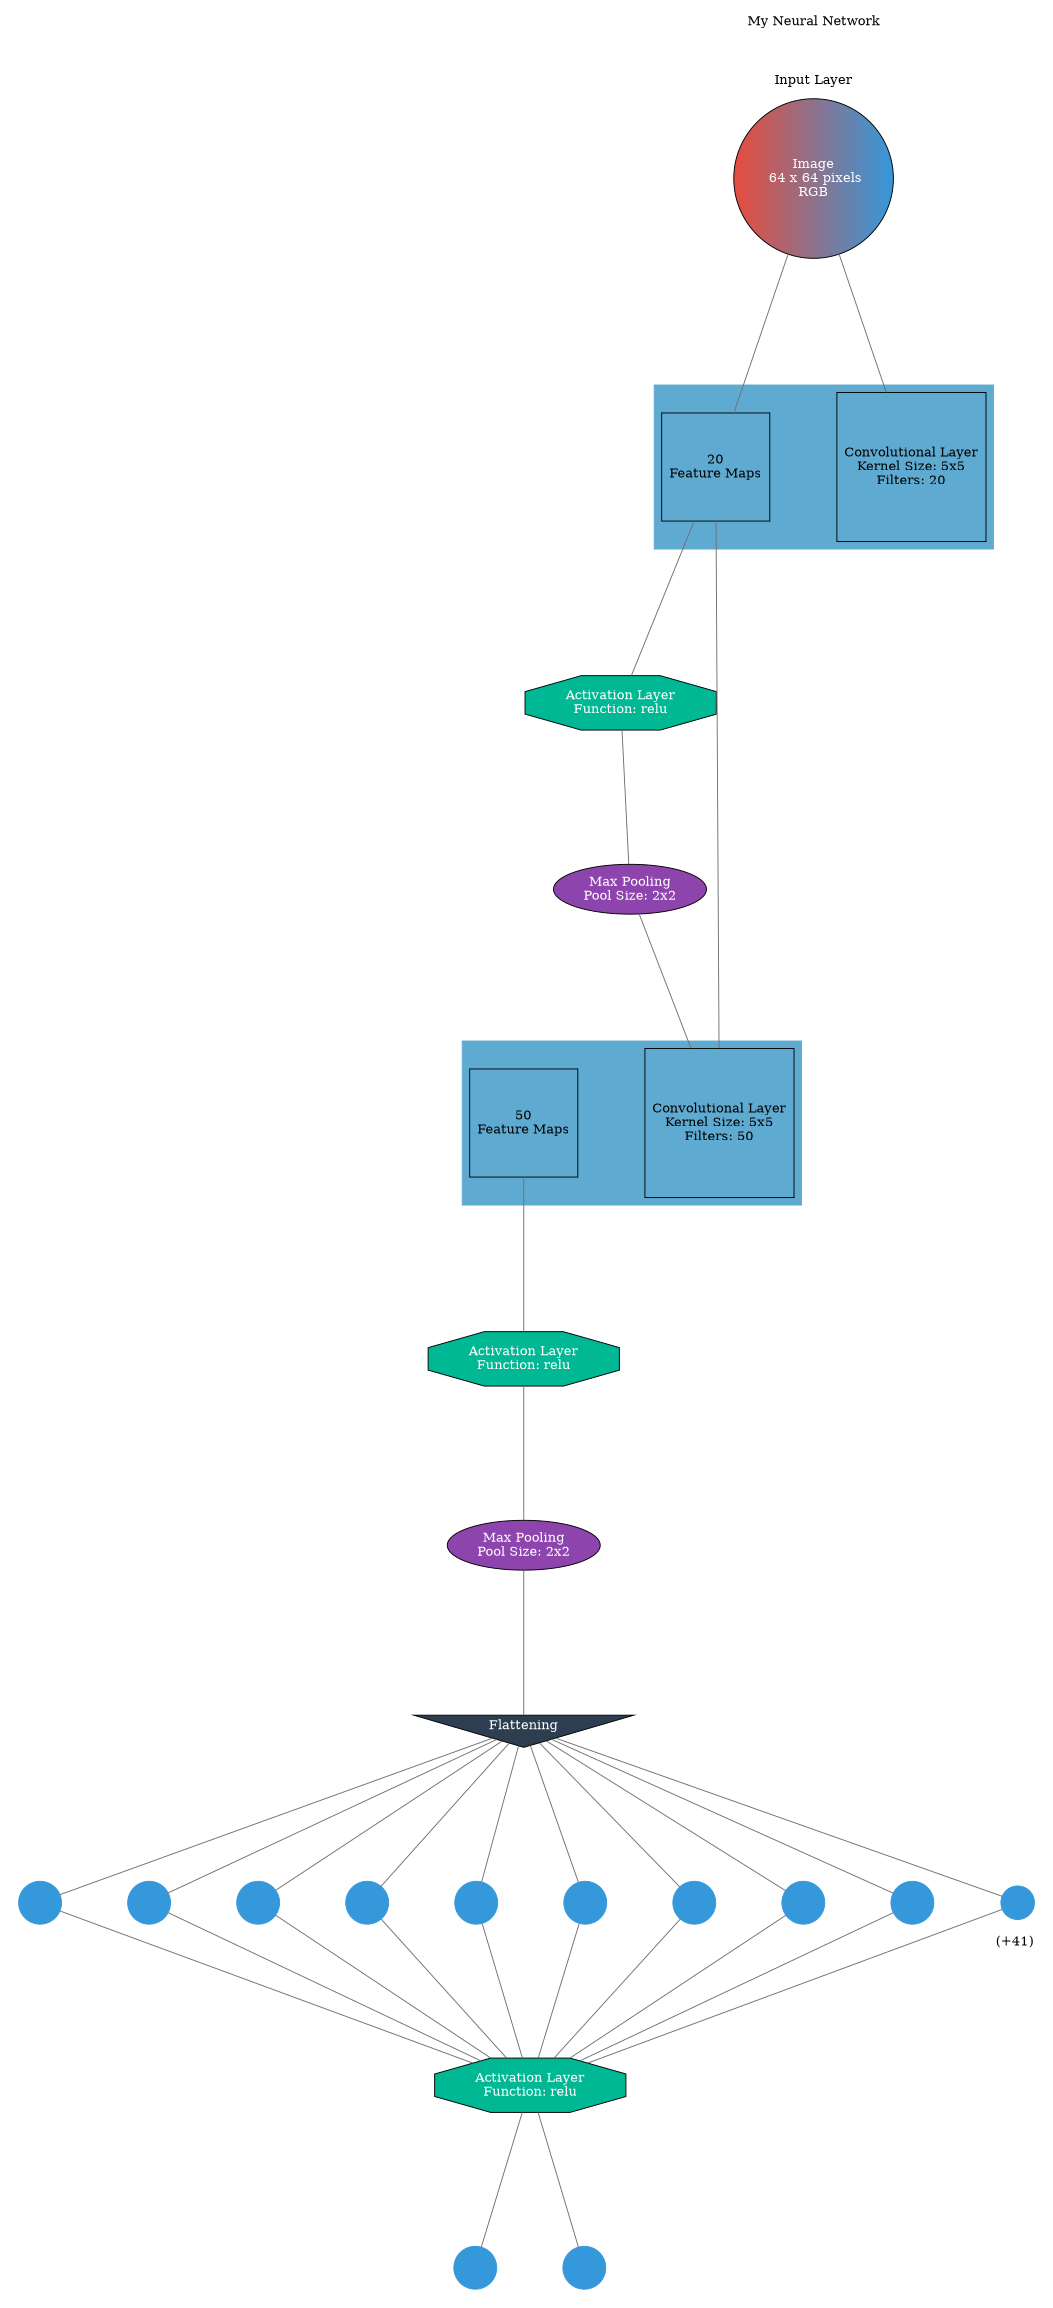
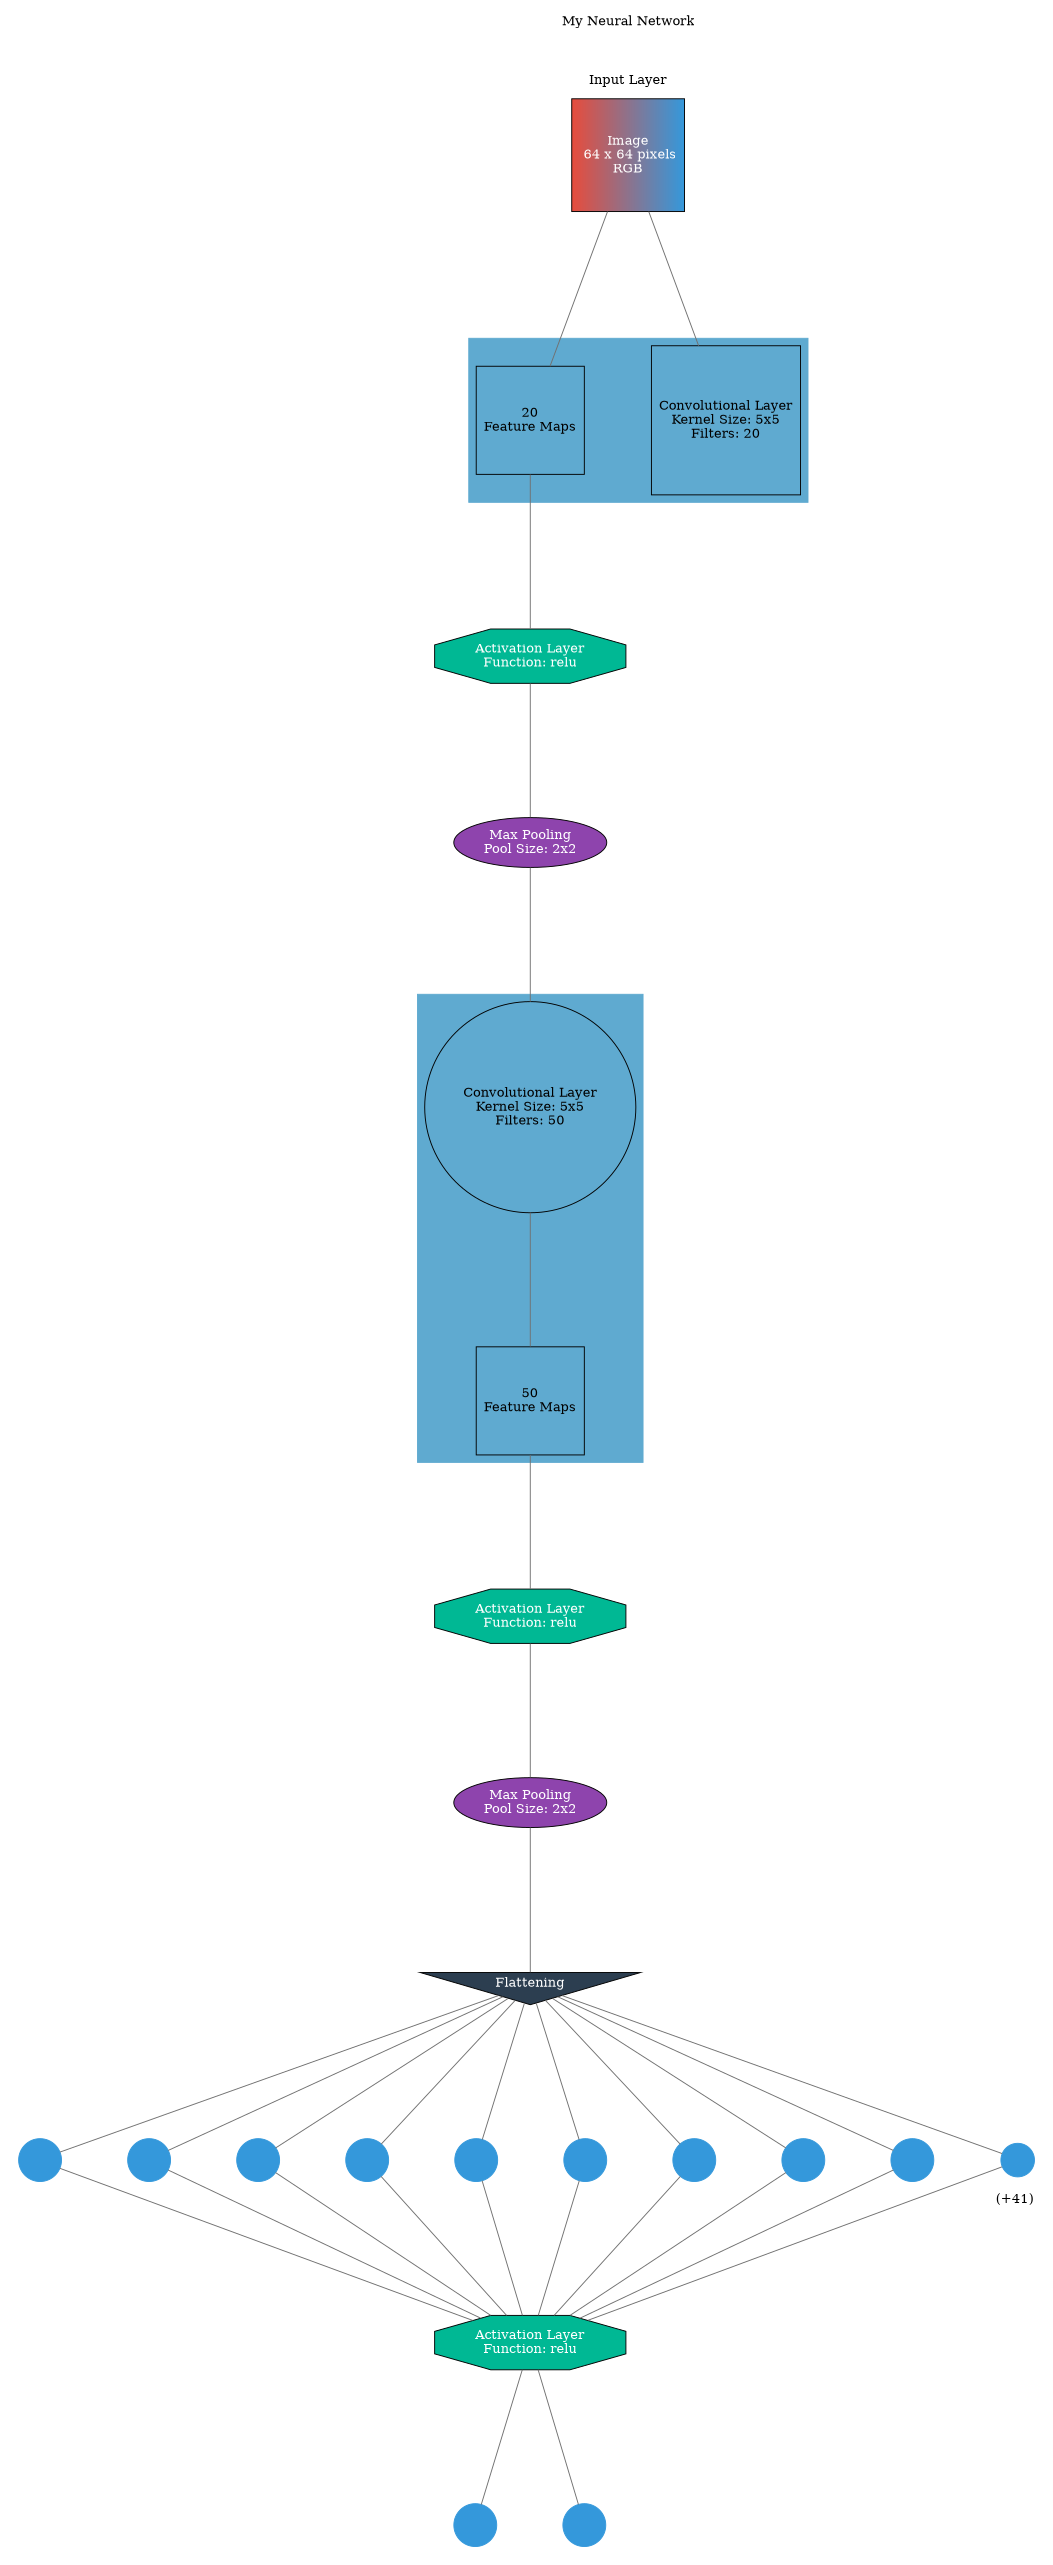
node "Image 64 x 64 pixels RGB": shape circle -> square
edge "20 Feature Maps" -- "Convolutional Layer Kernel Size: 5x5 Filters: 50": now "50 Feature Maps" -- "Convolutional Layer Kernel Size: 5x5 Filters: 50"
node "Convolutional Layer Kernel Size: 5x5 Filters: 50": shape square -> circle
